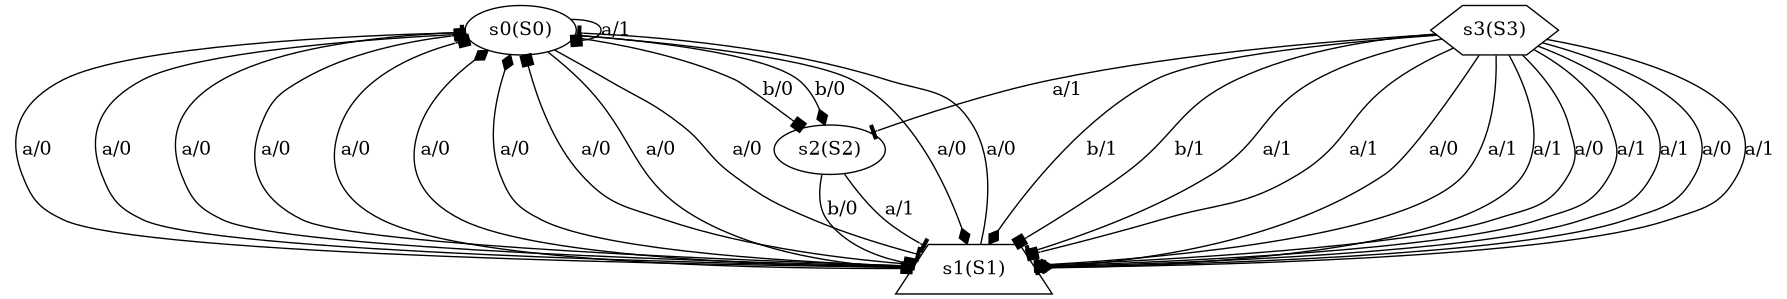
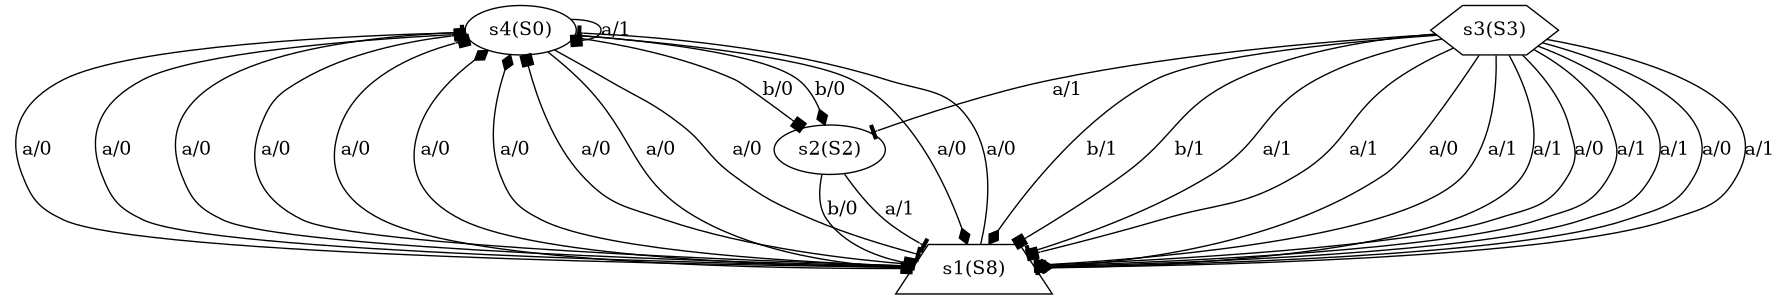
node "s0(S0)": label "s0(S0)" -> "s4(S0)"
node "s1(S1)": label "s1(S1)" -> "s1(S8)"
